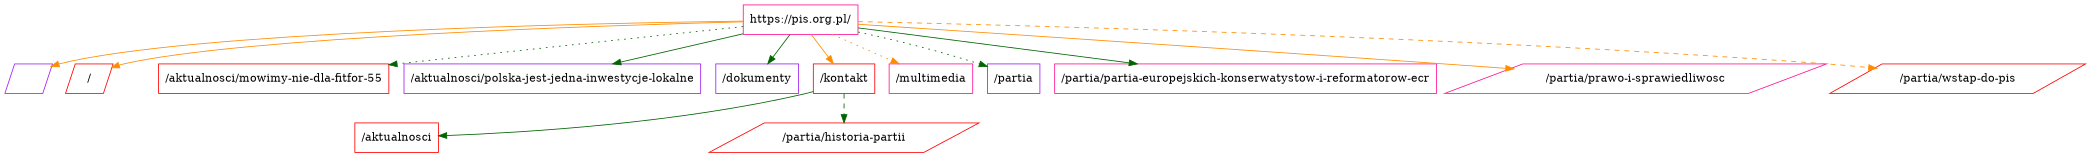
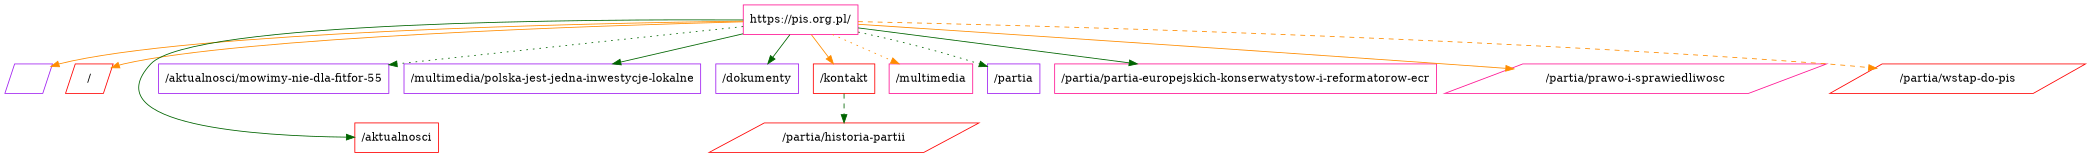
node "/aktualnosci/mowimy-nie-dla-fitfor-55": color red -> purple
node "/aktualnosci/polska-jest-jedna-inwestycje-lokalne": label "/aktualnosci/polska-jest-jedna-inwestycje-lokalne" -> "/multimedia/polska-jest-jedna-inwestycje-lokalne"
edge "/kontakt" -> "/aktualnosci": now "https://pis.org.pl/" -> "/aktualnosci"
